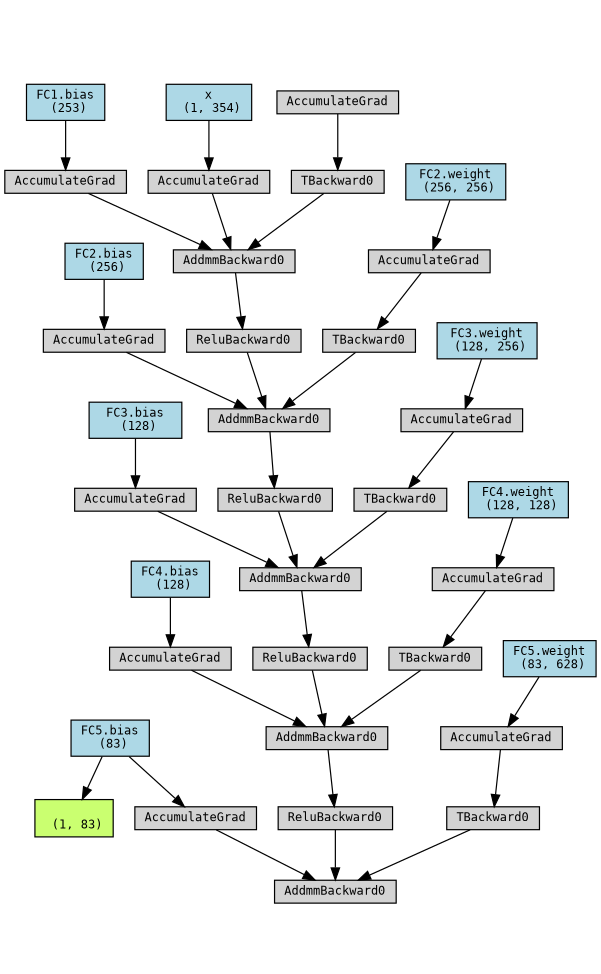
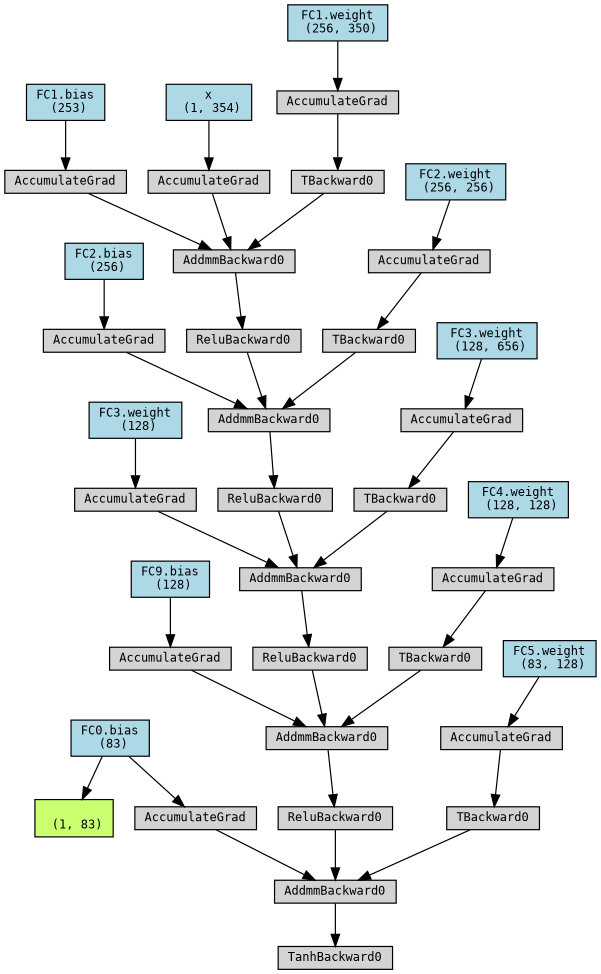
node "FC1.weight (256, 350)": added
node "FC3.weight (128, 256)": label "FC3.weight (128, 256)" -> "FC3.weight (128, 656)"
node "FC3.bias (128)": label "FC3.bias (128)" -> "FC3.weight (128)"
node "FC4.bias (128)": label "FC4.bias (128)" -> "FC9.bias (128)"
node "FC5.weight (83, 628)": label "FC5.weight (83, 628)" -> "FC5.weight (83, 128)"
node "FC5.bias (83)": label "FC5.bias (83)" -> "FC0.bias (83)"
node "TanhBackward0": added
